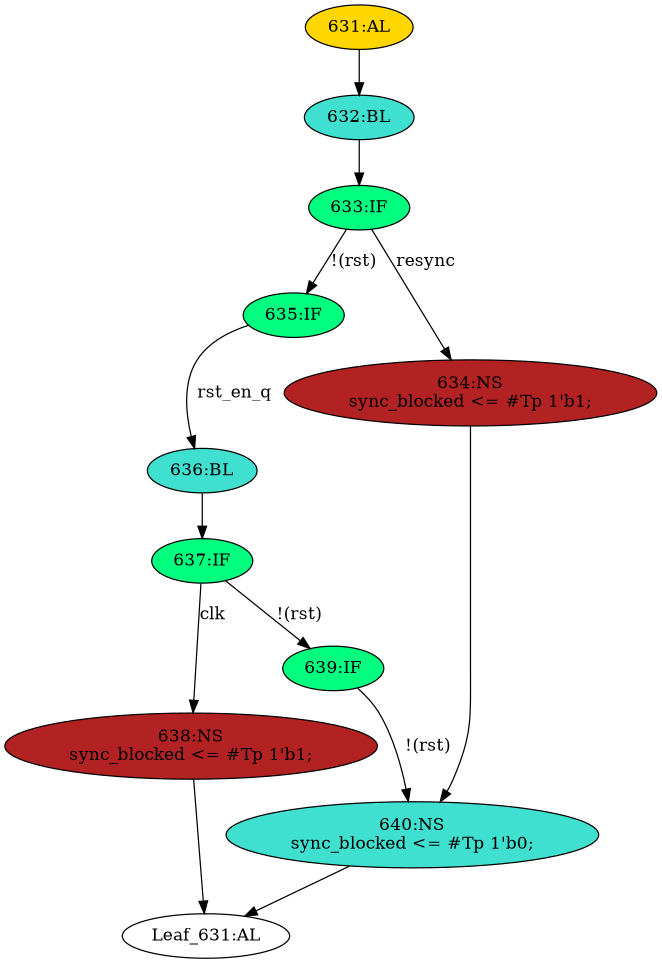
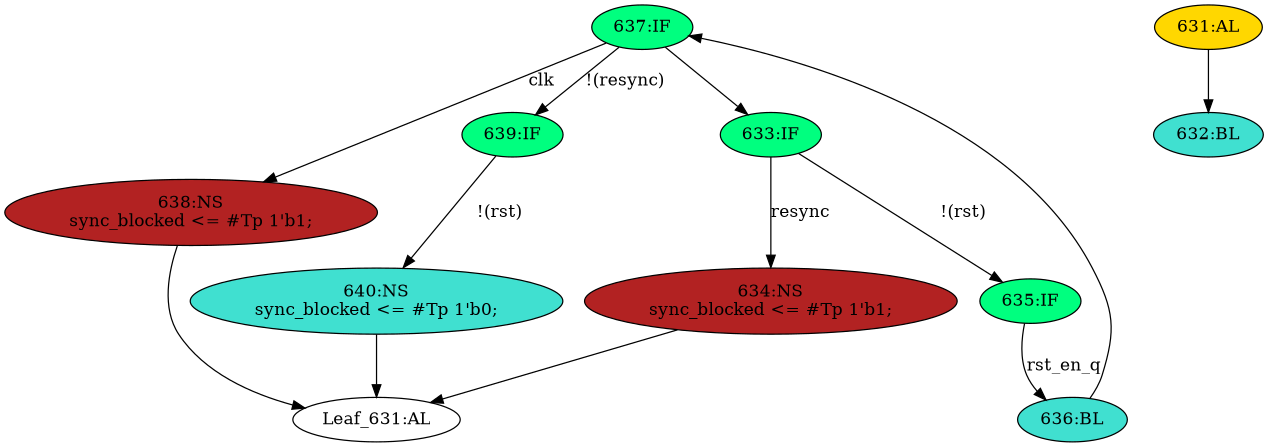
edge "632:BL" -> "633:IF": now "637:IF" -> "633:IF"
edge "634:NS sync_blocked <= #Tp 1'b1;" -> "640:NS sync_blocked <= #Tp 1'b0;": now "634:NS sync_blocked <= #Tp 1'b1;" -> "Leaf_631:AL"
edge "637:IF" -> "639:IF": label "!(rst)" -> "!(resync)"
